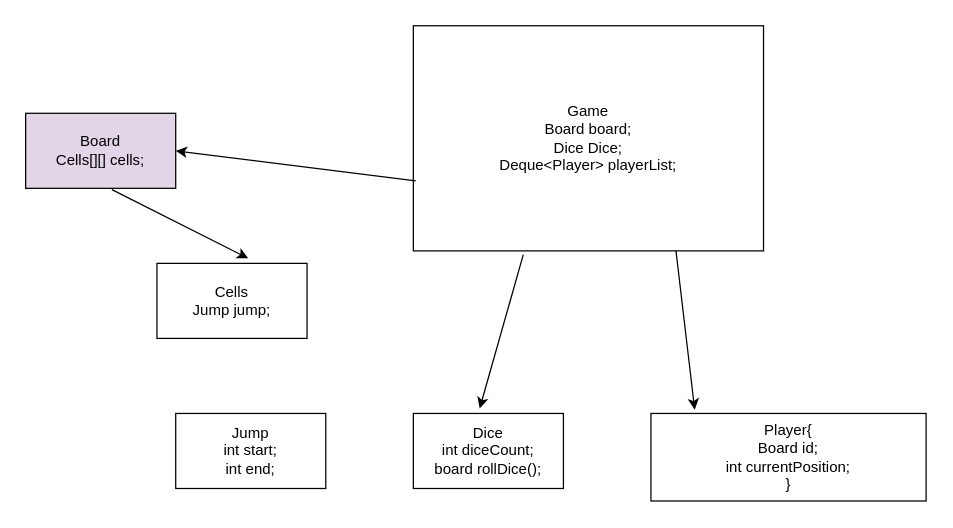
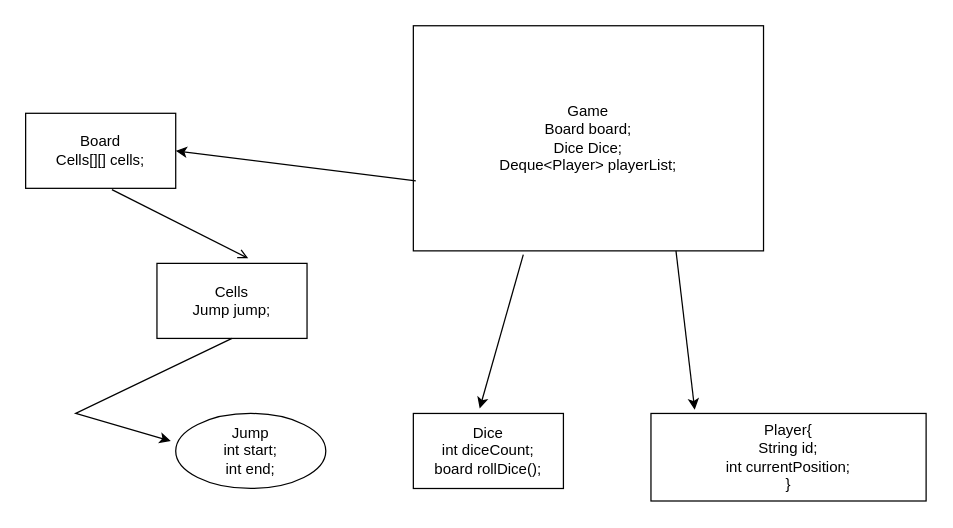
node "Board Cells[][] cells;": fillcolor #e1d5e7 -> #ffffff
edge "Board Cells[][] cells;" -> "Cells Jump jump;": arrowhead classic -> open
edge "Cells Jump jump;" -> "Jump int start; int end;": added
node "Jump int start; int end;": shape rectangle -> ellipse
node "Player{ Board id; int currentPosition; }": label "Player{ Board id; int currentPosition; }" -> "Player{ String id; int currentPosition; }"
